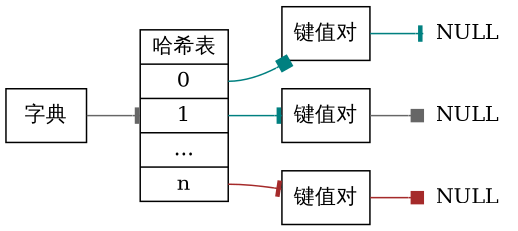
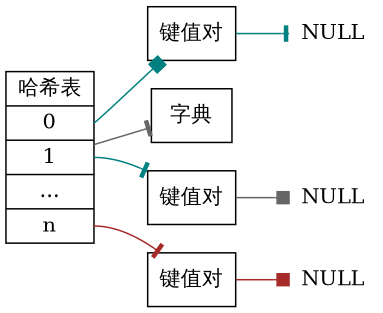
edge "字典" -> "哈希表": reversed
